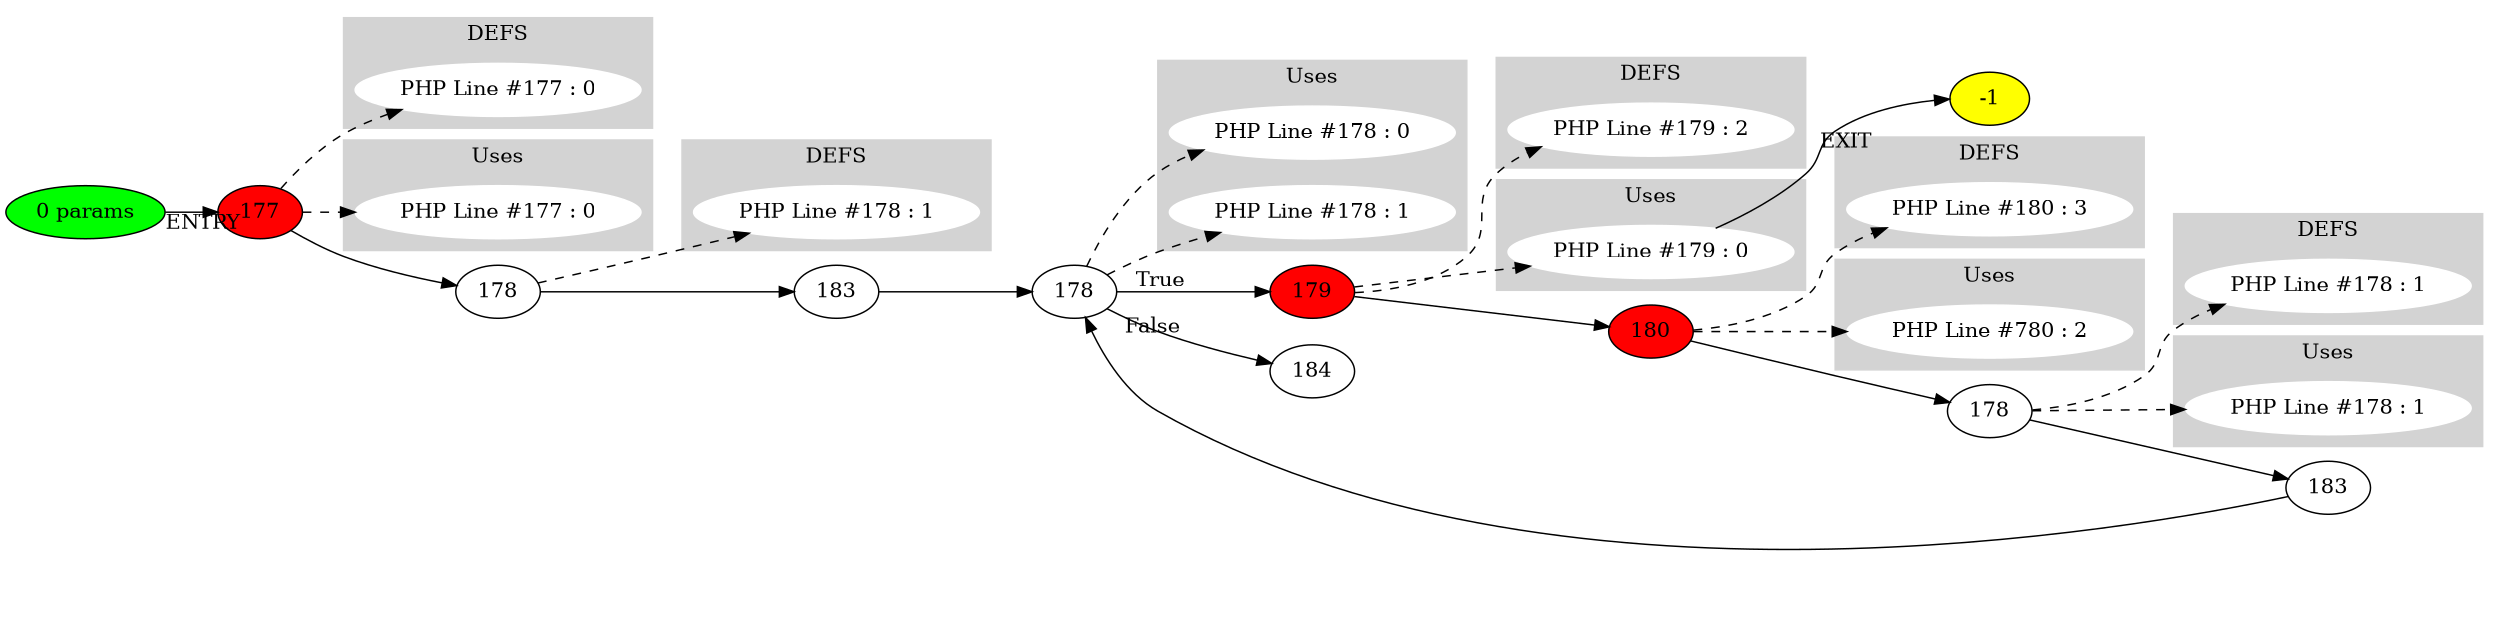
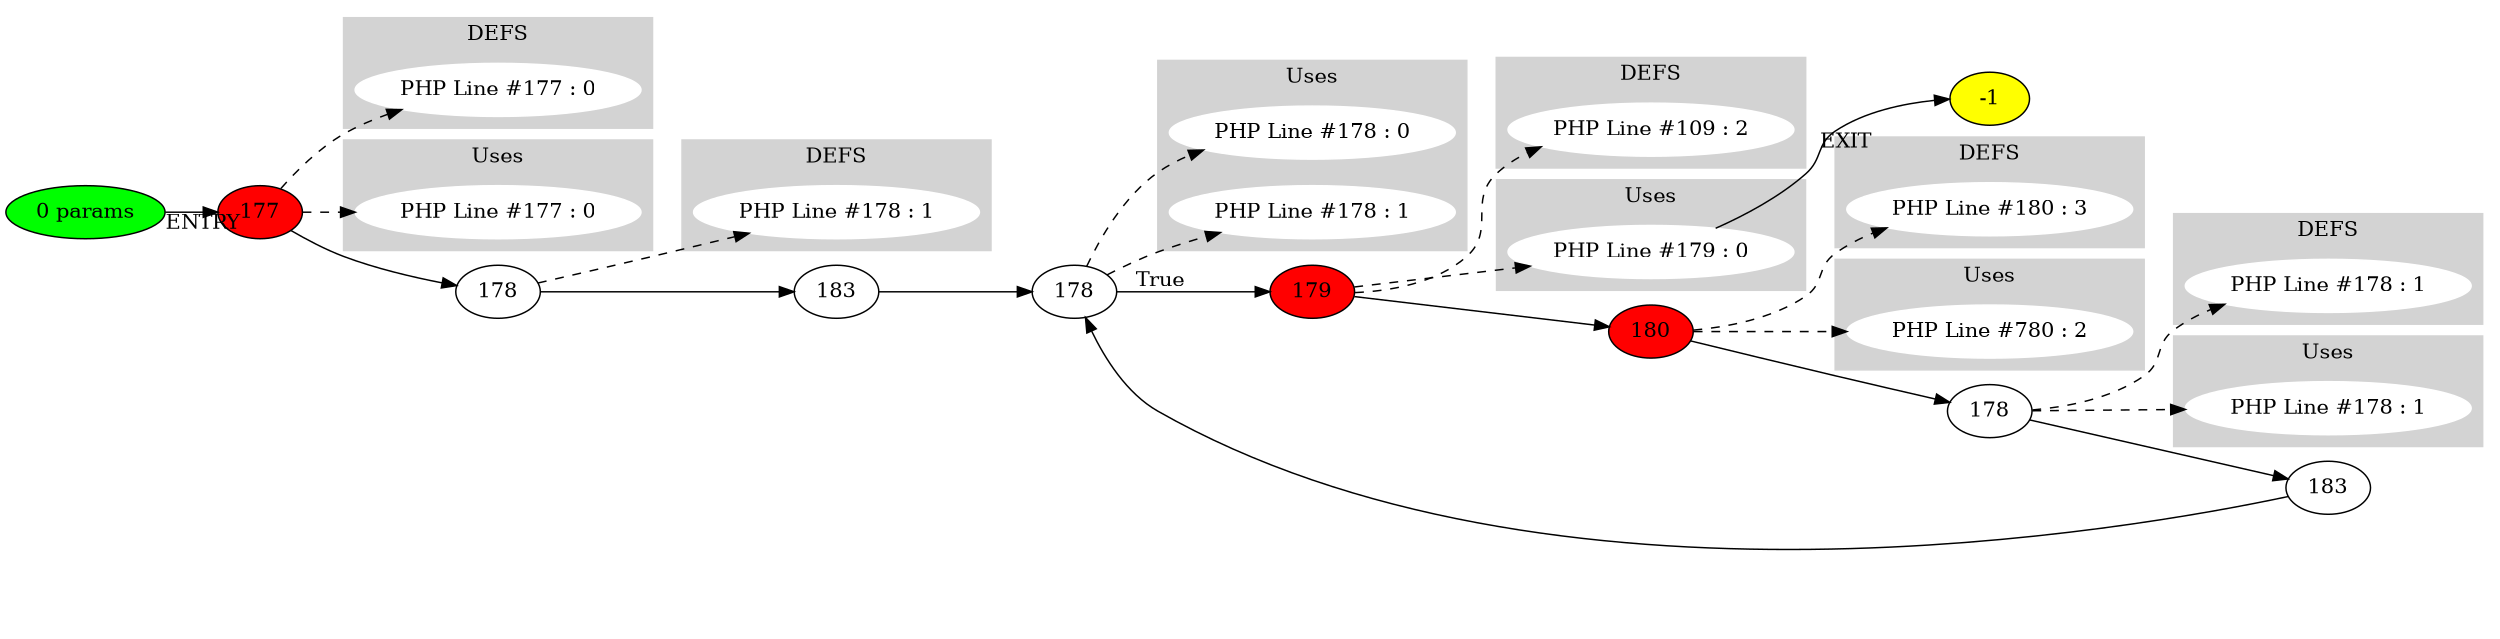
node "PHP Line #179 : 2": label "PHP Line #179 : 2" -> "PHP Line #109 : 2"
node "184": removed
